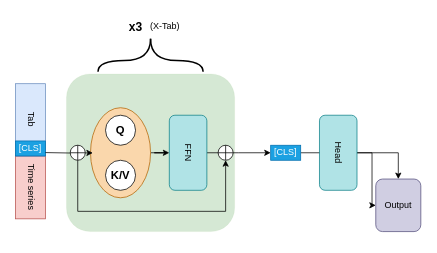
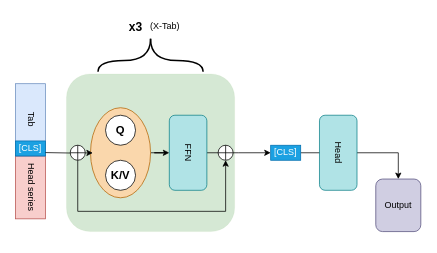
node "Time series": label "Time series" -> "Head series"
edge "Head" -> "Output": removed
